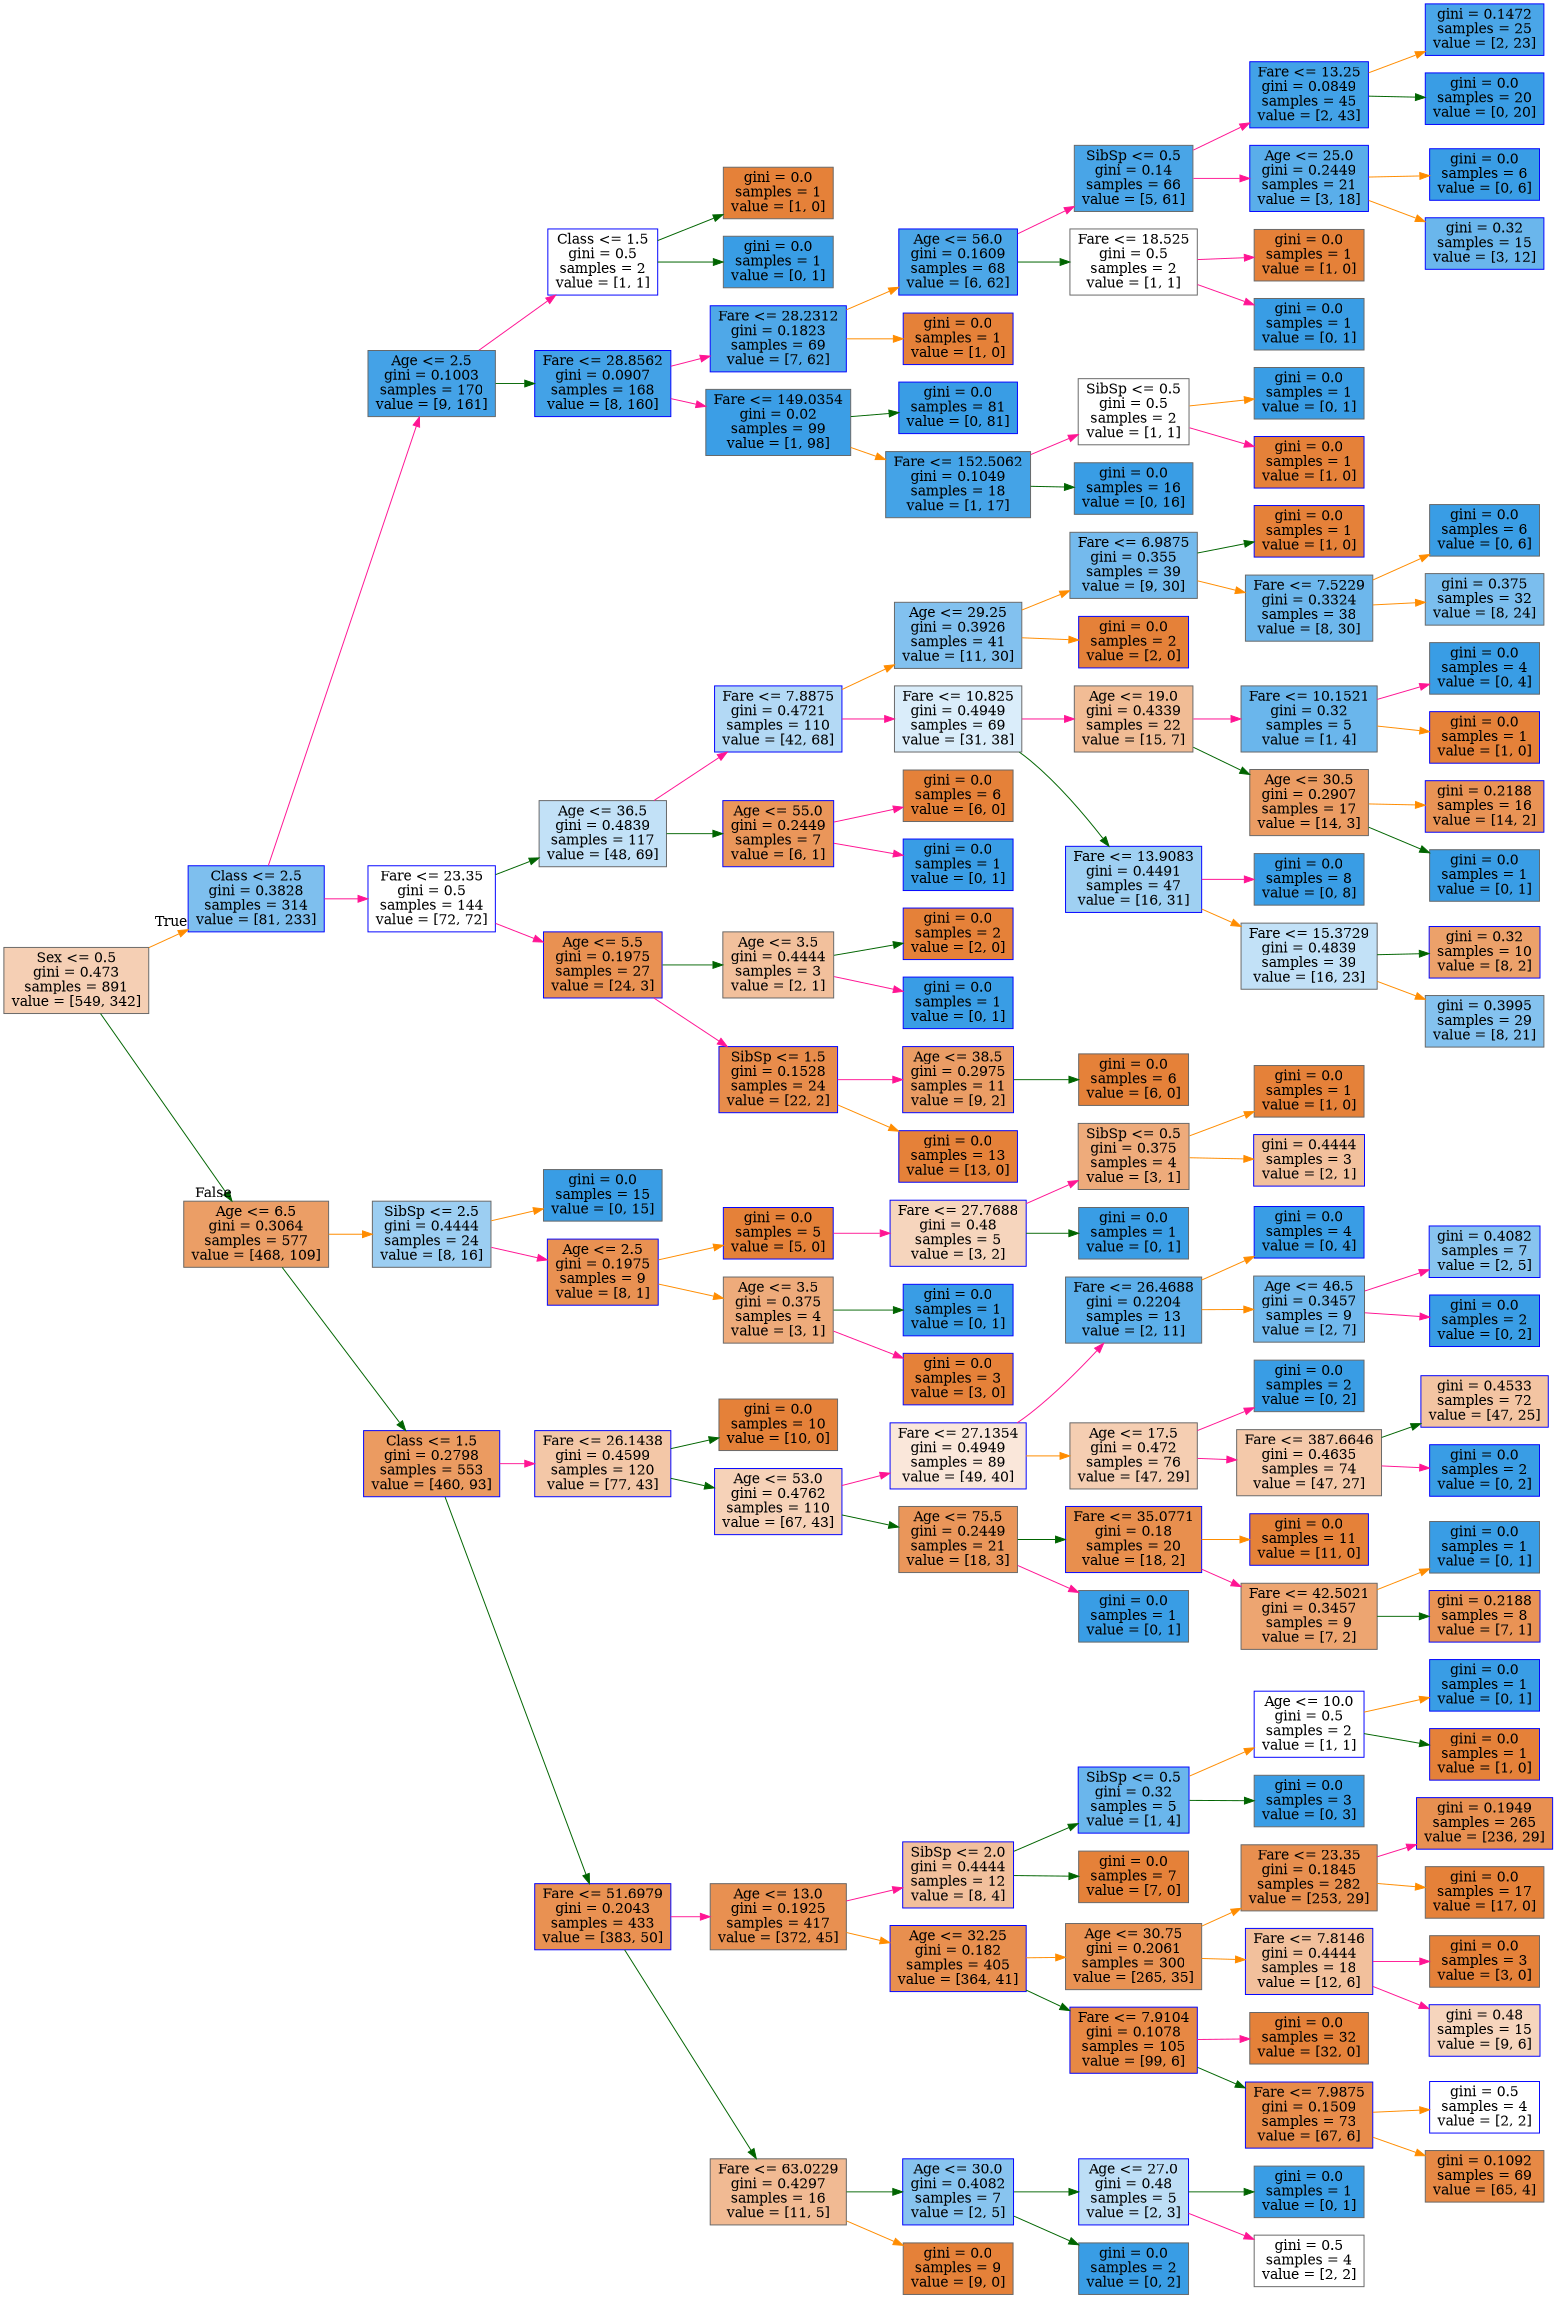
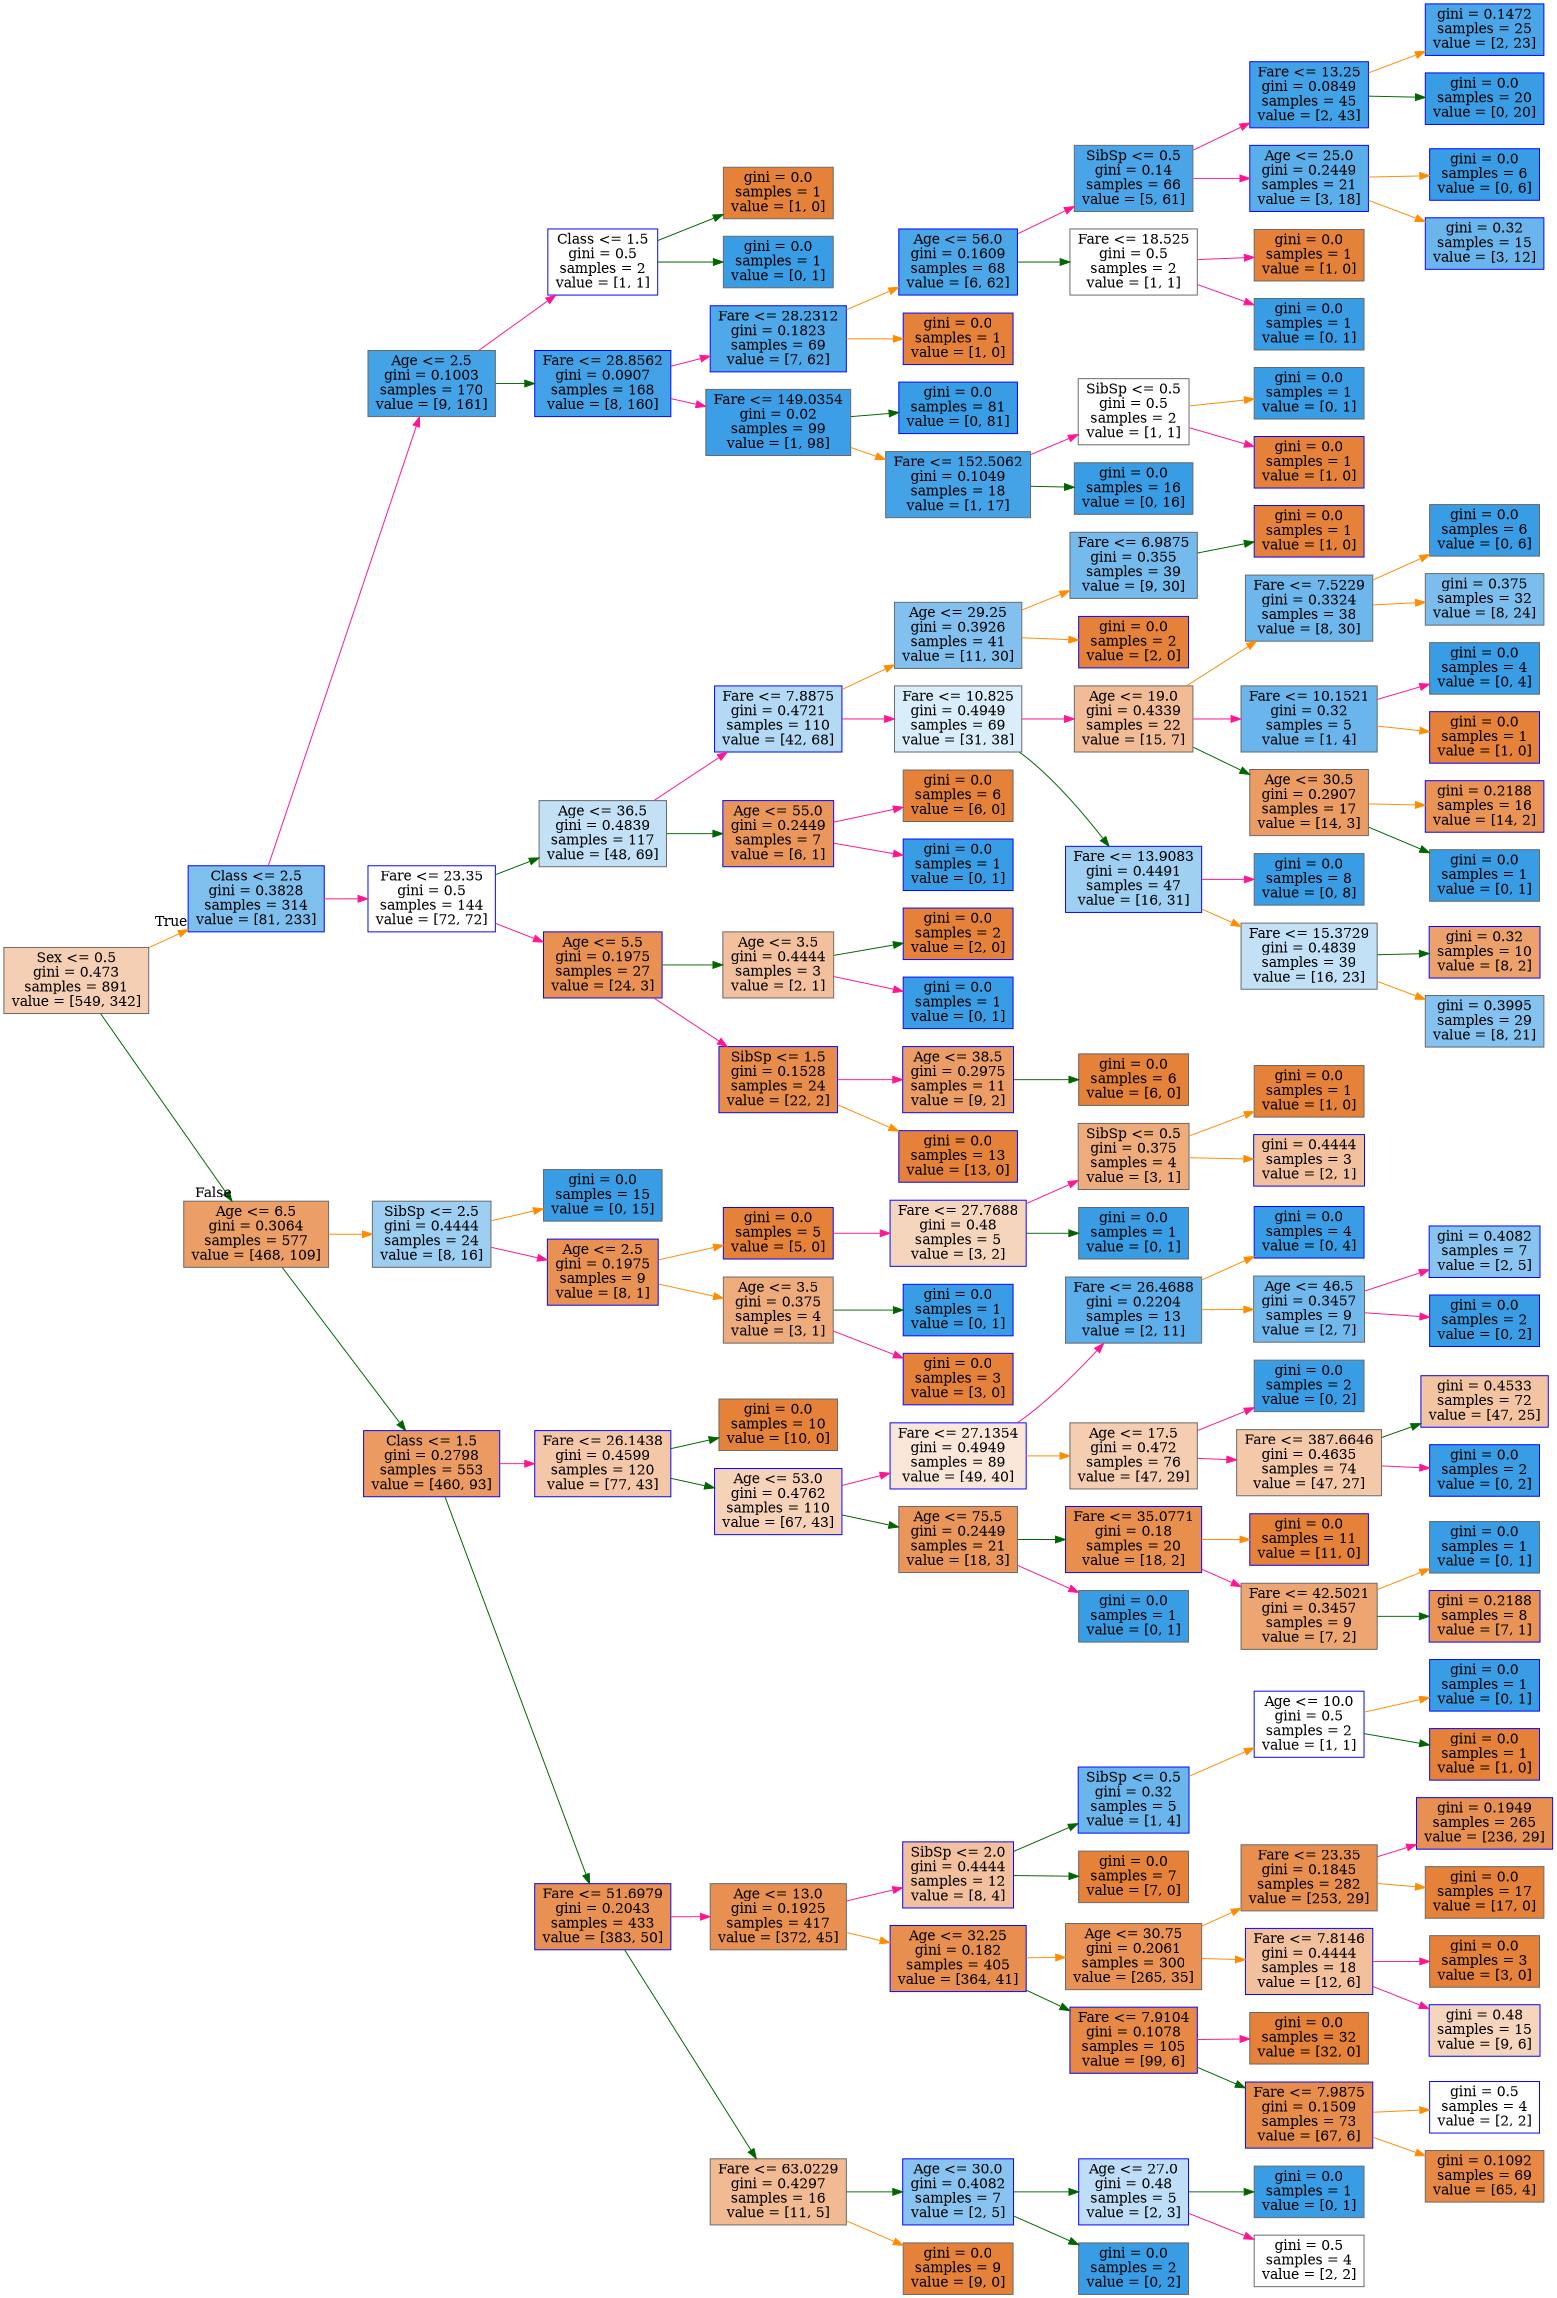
edge "Fare <= 6.9875 gini = 0.355 samples = 39 value = [9, 30]" -> "Fare <= 7.5229 gini = 0.3324 samples = 38 value = [8, 30]": now "Age <= 19.0 gini = 0.4339 samples = 22 value = [15, 7]" -> "Fare <= 7.5229 gini = 0.3324 samples = 38 value = [8, 30]"
node "gini = 0.0 samples = 3 value = [0, 3]": removed
